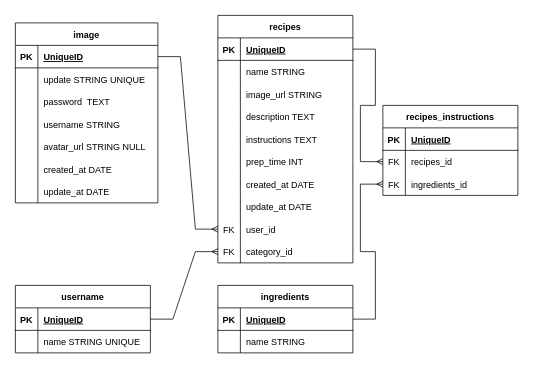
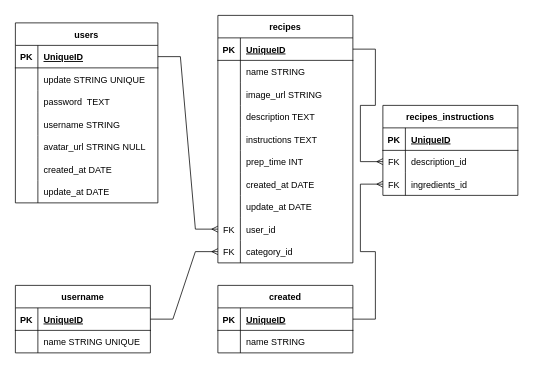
node "image": label "image" -> "users"
node "recipes_id": label "recipes_id" -> "description_id"
node "ingredients": label "ingredients" -> "created"
